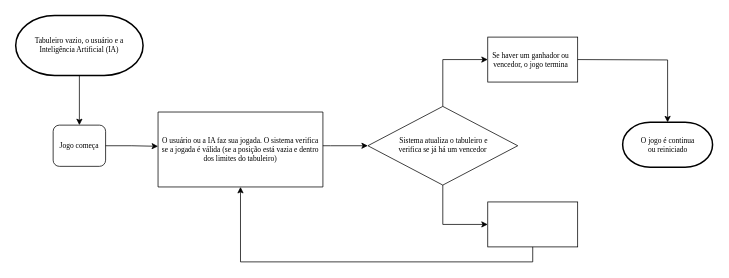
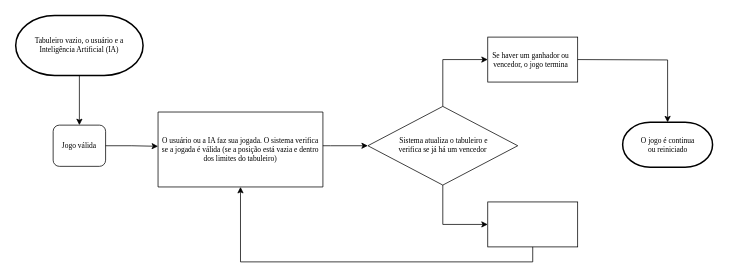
node "Jogo começa": label "Jogo começa" -> "Jogo válida"
